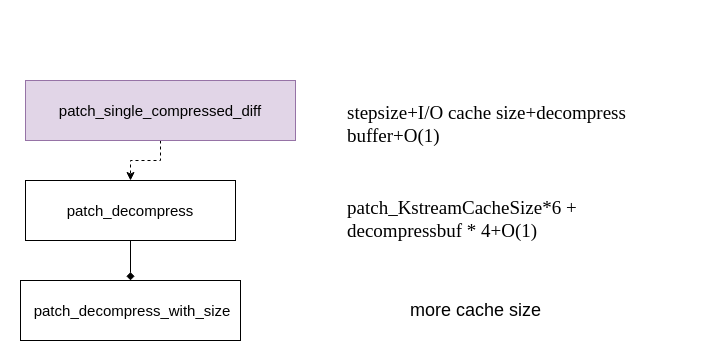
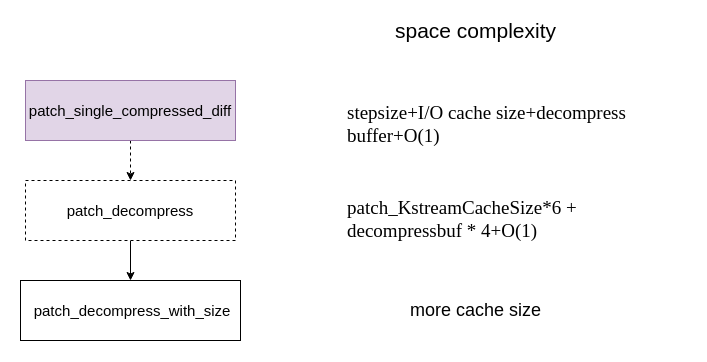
node "space complexity": added
node "patch_single_compressed_diff": size 270x60 -> 210x60
node "patch_decompress": style solid -> dashed
edge "patch_decompress" -> "patch_decompress_with_size": arrowhead diamond -> classic
